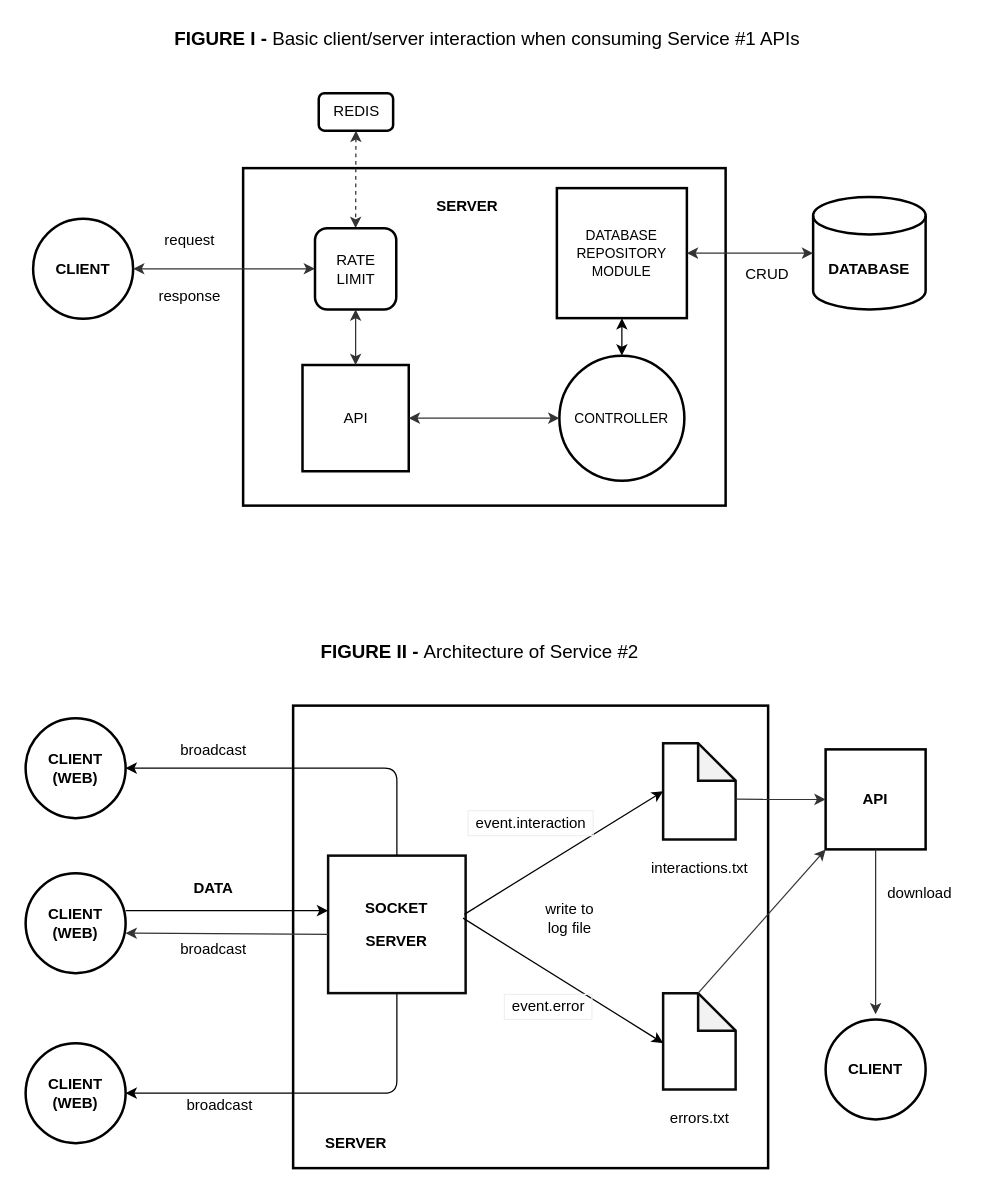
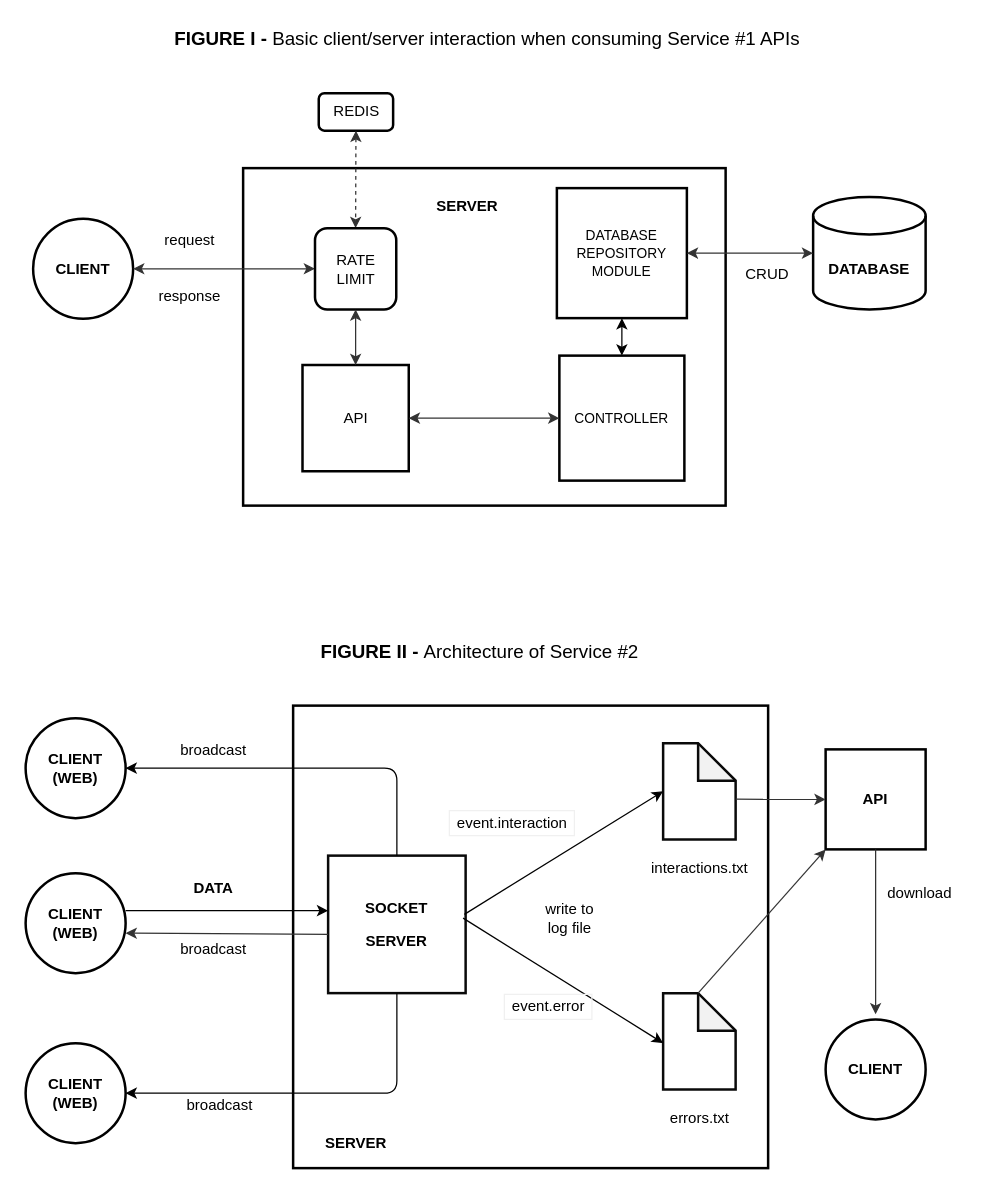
node "CONTROLLER": shape ellipse -> rectangle
node "event.interaction": moved (531, 823) -> (512, 823)
